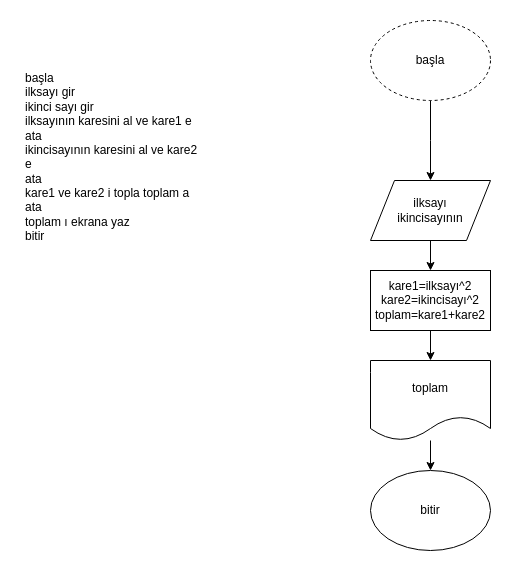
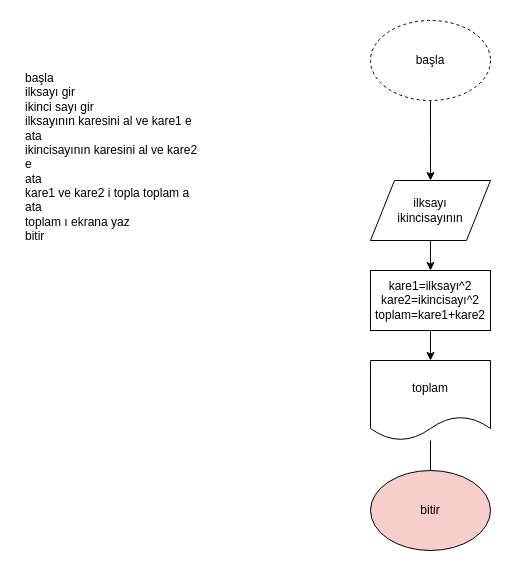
edge "toplam" -> "bitir": arrowhead classic -> none
node "bitir": fillcolor #ffffff -> #f8cecc
